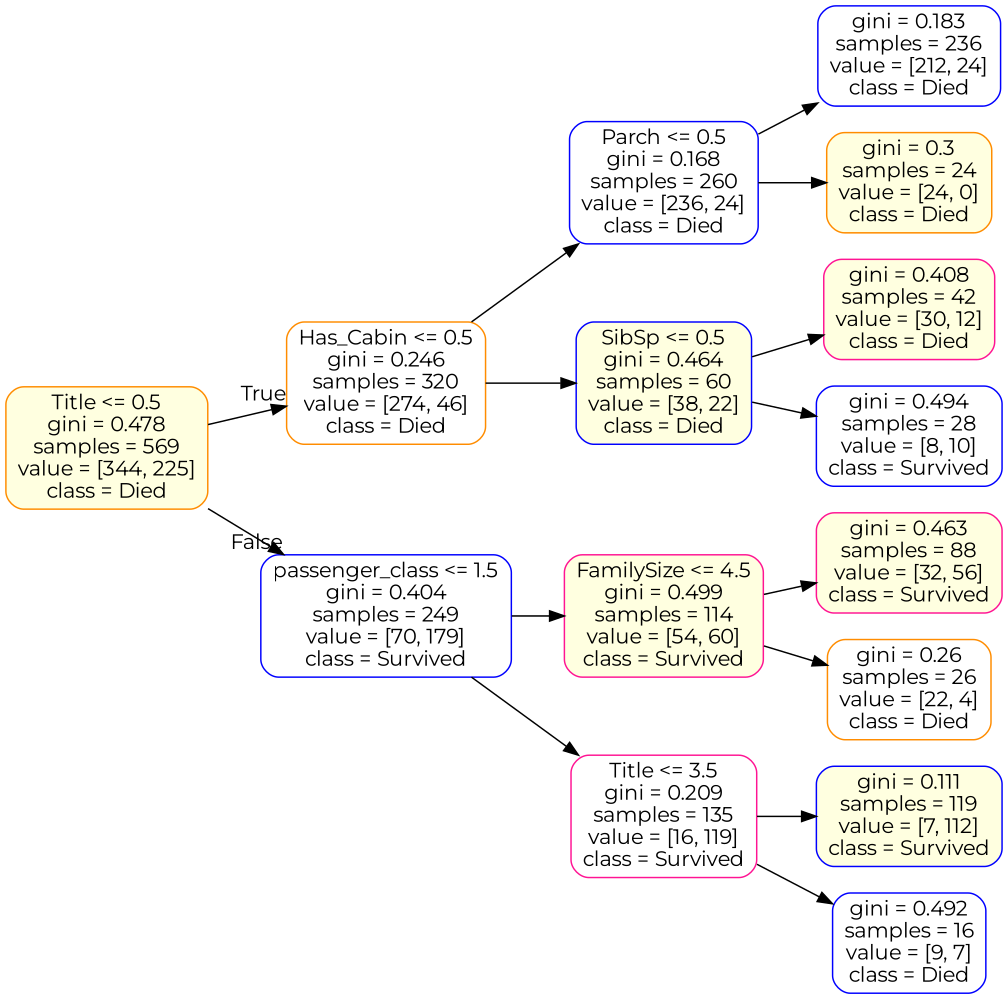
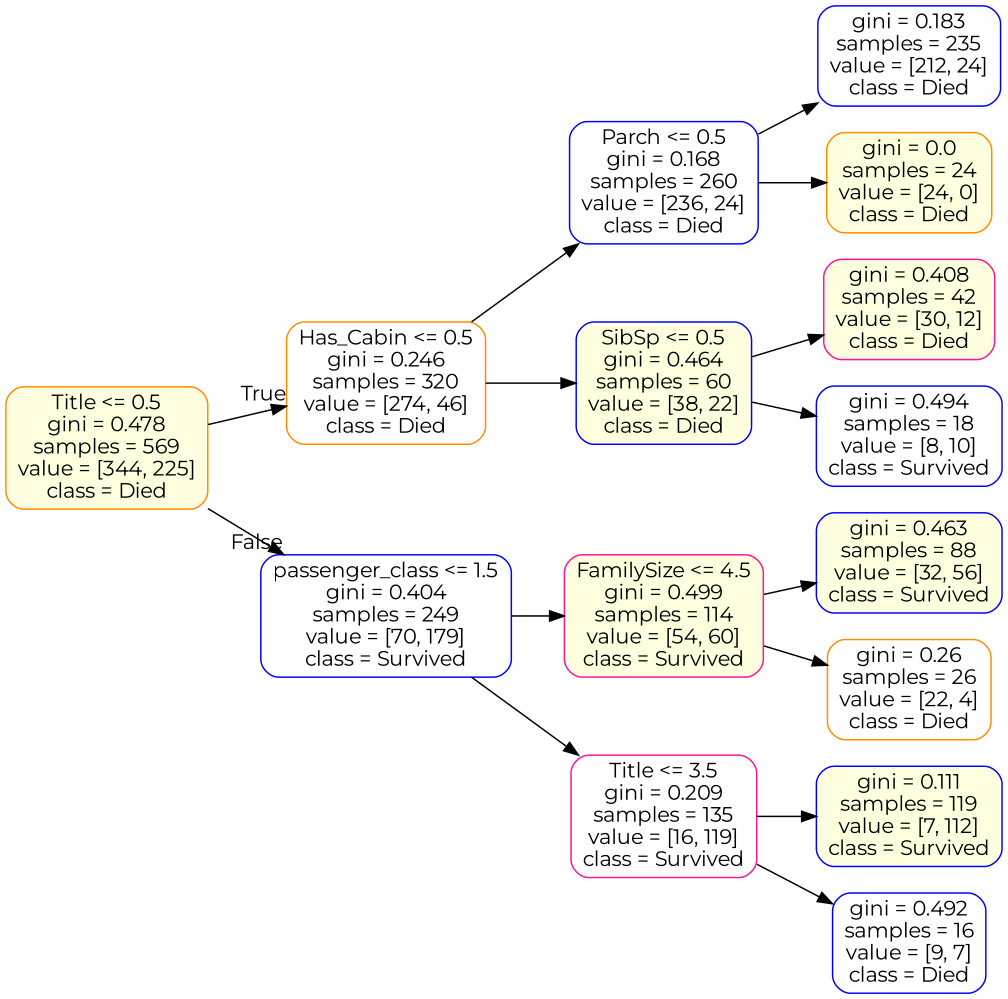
node "gini = 0.183 samples = 236 value = [212, 24] class = Died": label "gini = 0.183 samples = 236 value = [212, 24] class = Died" -> "gini = 0.183 samples = 235 value = [212, 24] class = Died"
node "gini = 0.3 samples = 24 value = [24, 0] class = Died": label "gini = 0.3 samples = 24 value = [24, 0] class = Died" -> "gini = 0.0 samples = 24 value = [24, 0] class = Died"
node "gini = 0.494 samples = 28 value = [8, 10] class = Survived": label "gini = 0.494 samples = 28 value = [8, 10] class = Survived" -> "gini = 0.494 samples = 18 value = [8, 10] class = Survived"
node "gini = 0.463 samples = 88 value = [32, 56] class = Survived": color deeppink -> blue
